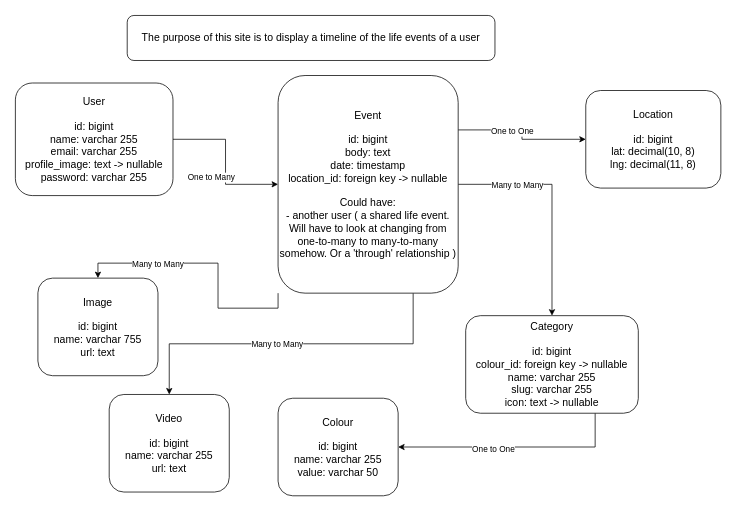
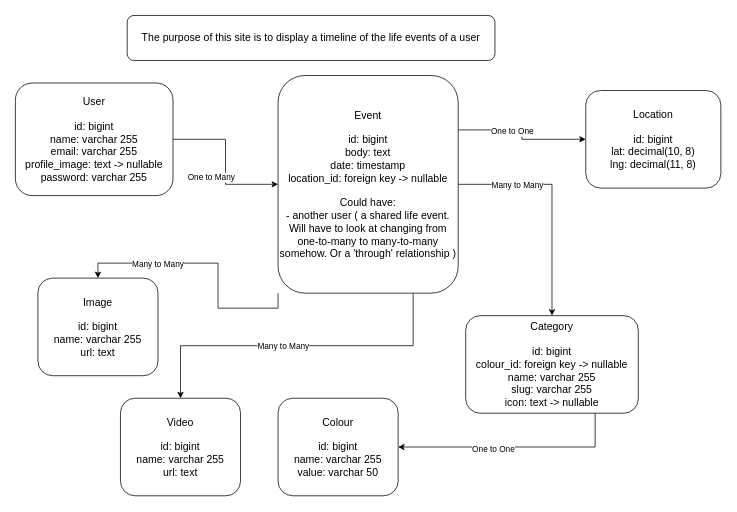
node "Image id: bigint name: varchar 755 url: text": label "Image id: bigint name: varchar 755 url: text" -> "Image id: bigint name: varchar 255 url: text"
node "Video id: bigint name: varchar 255 url: text": moved (169, 443) -> (180, 447)
